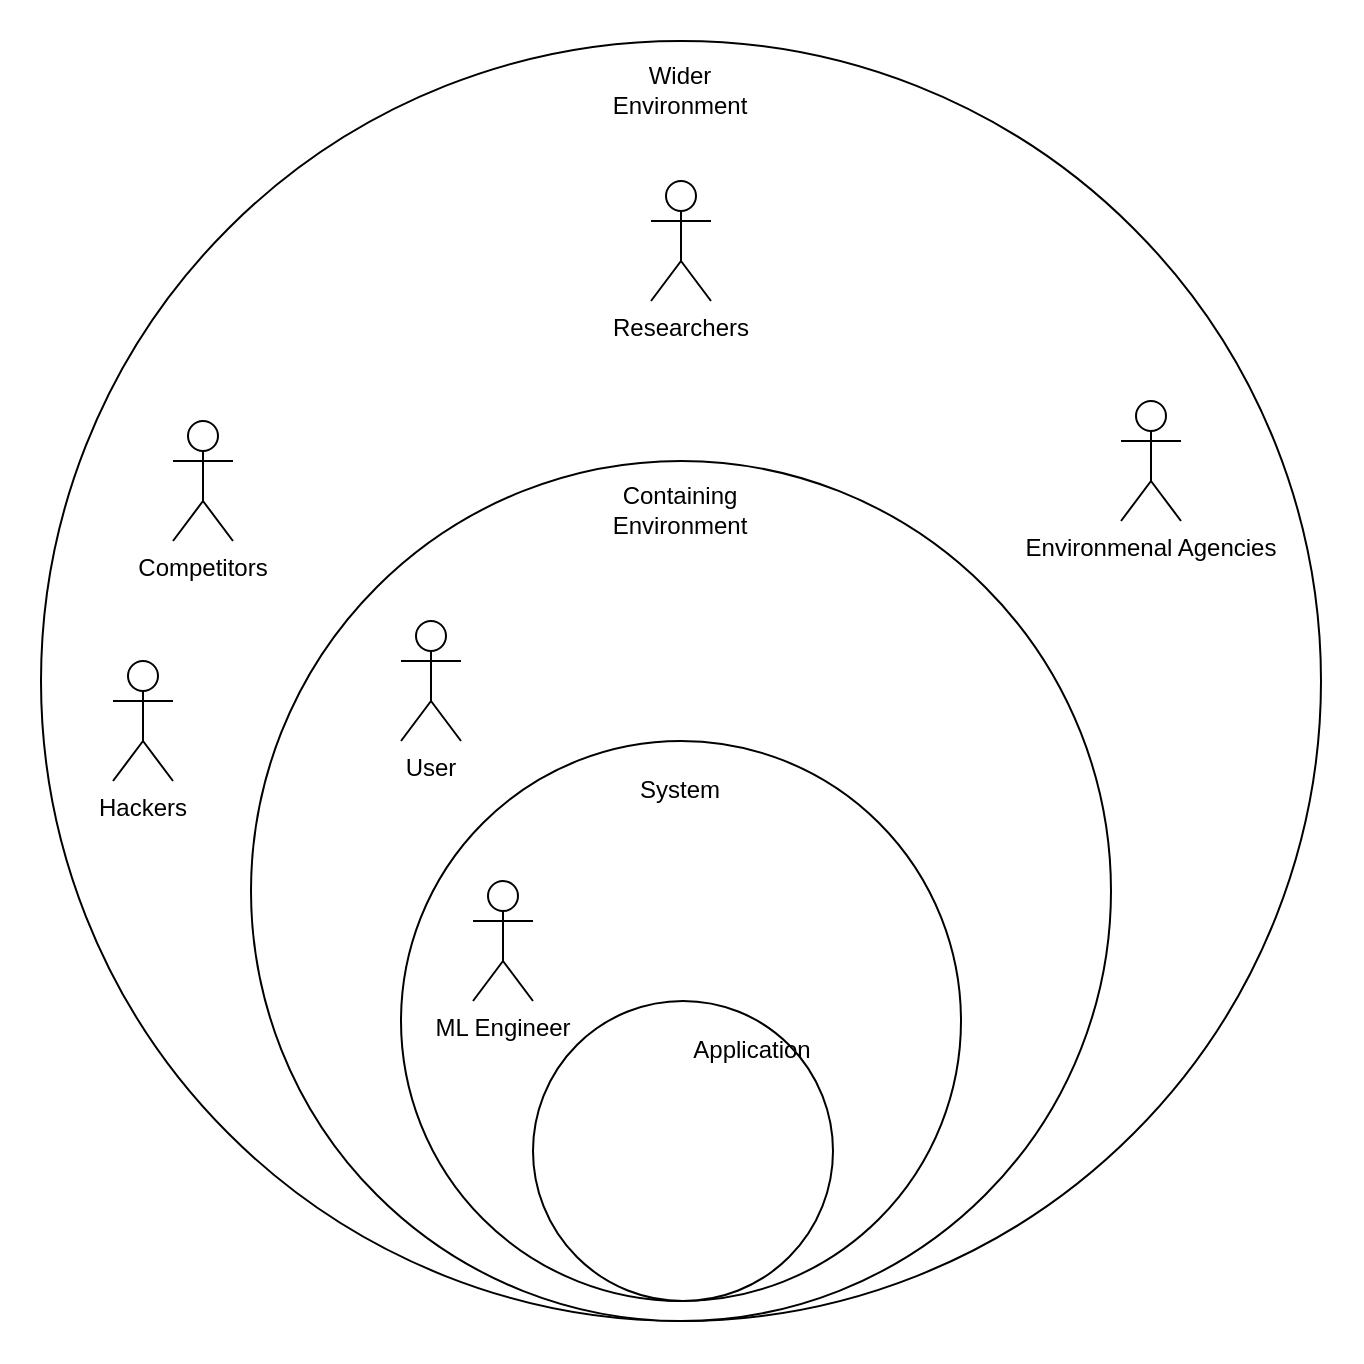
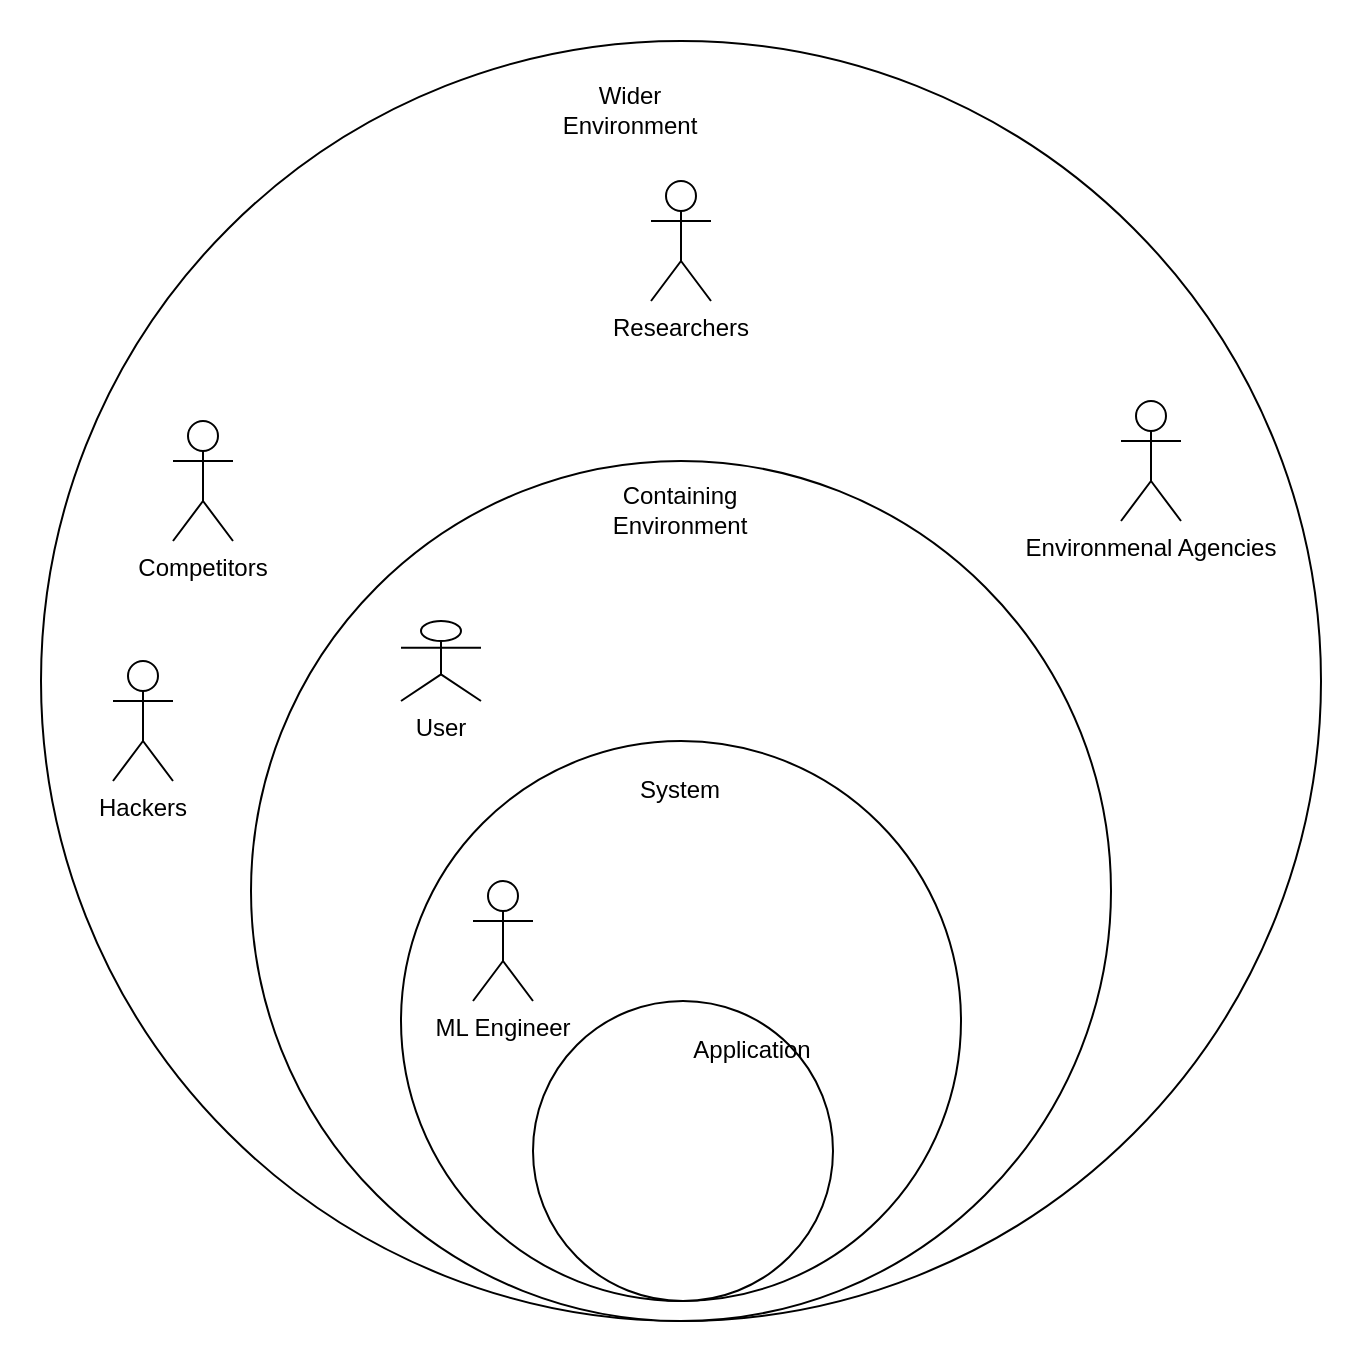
node "Wider Environment": moved (681, 91) -> (631, 111)
node "User": size 60x120 -> 80x80
